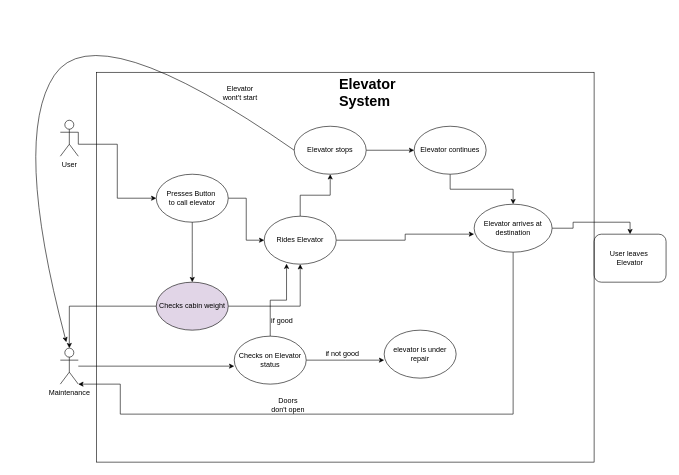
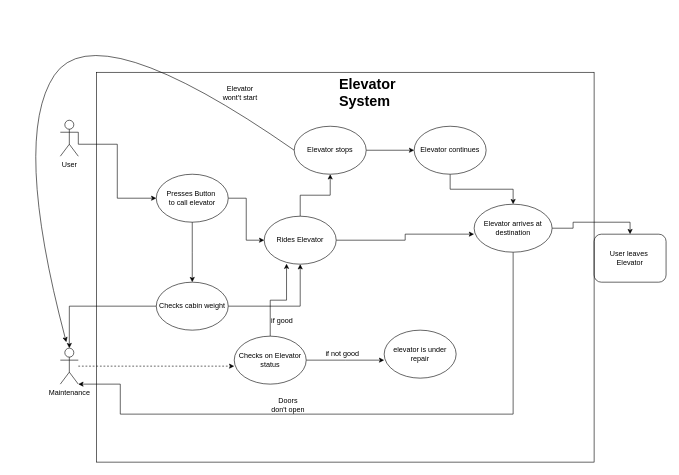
node "Checks cabin weight": fillcolor #e1d5e7 -> #ffffff
edge "Maintenance" -> "Checks on Elevator status": style solid -> dashed
